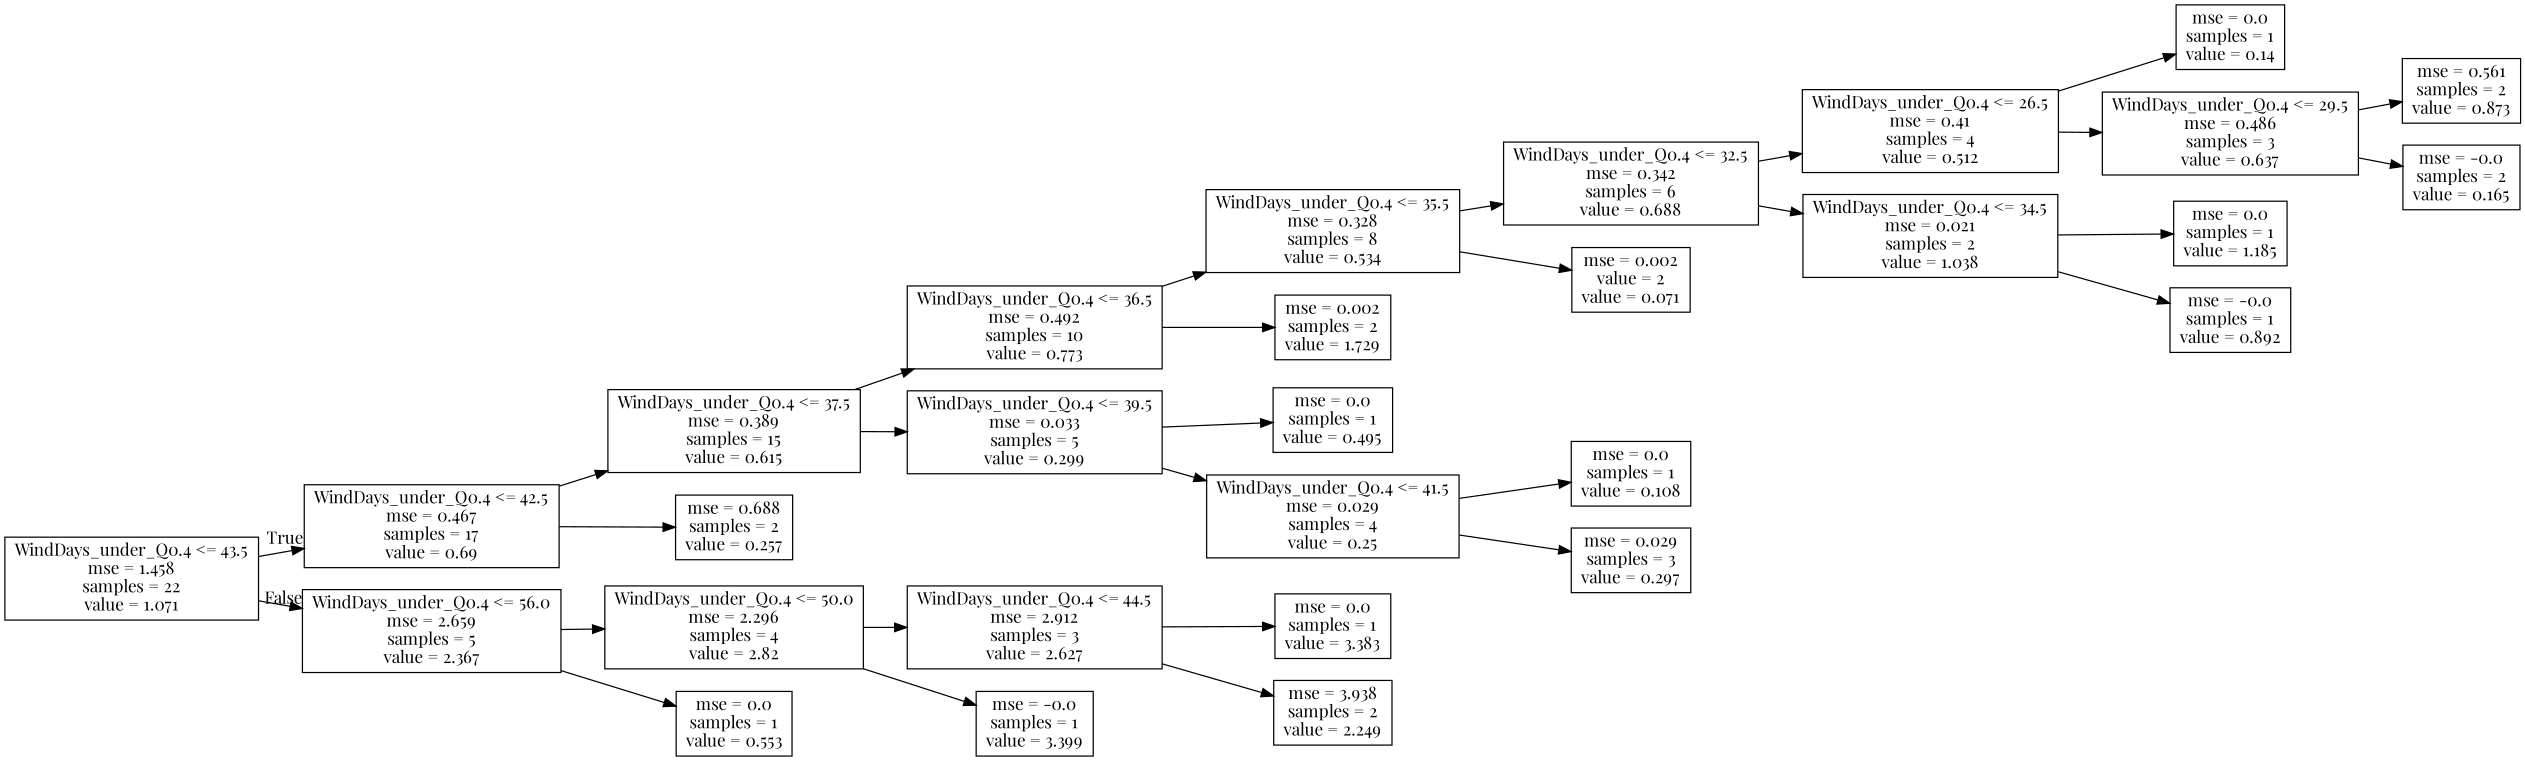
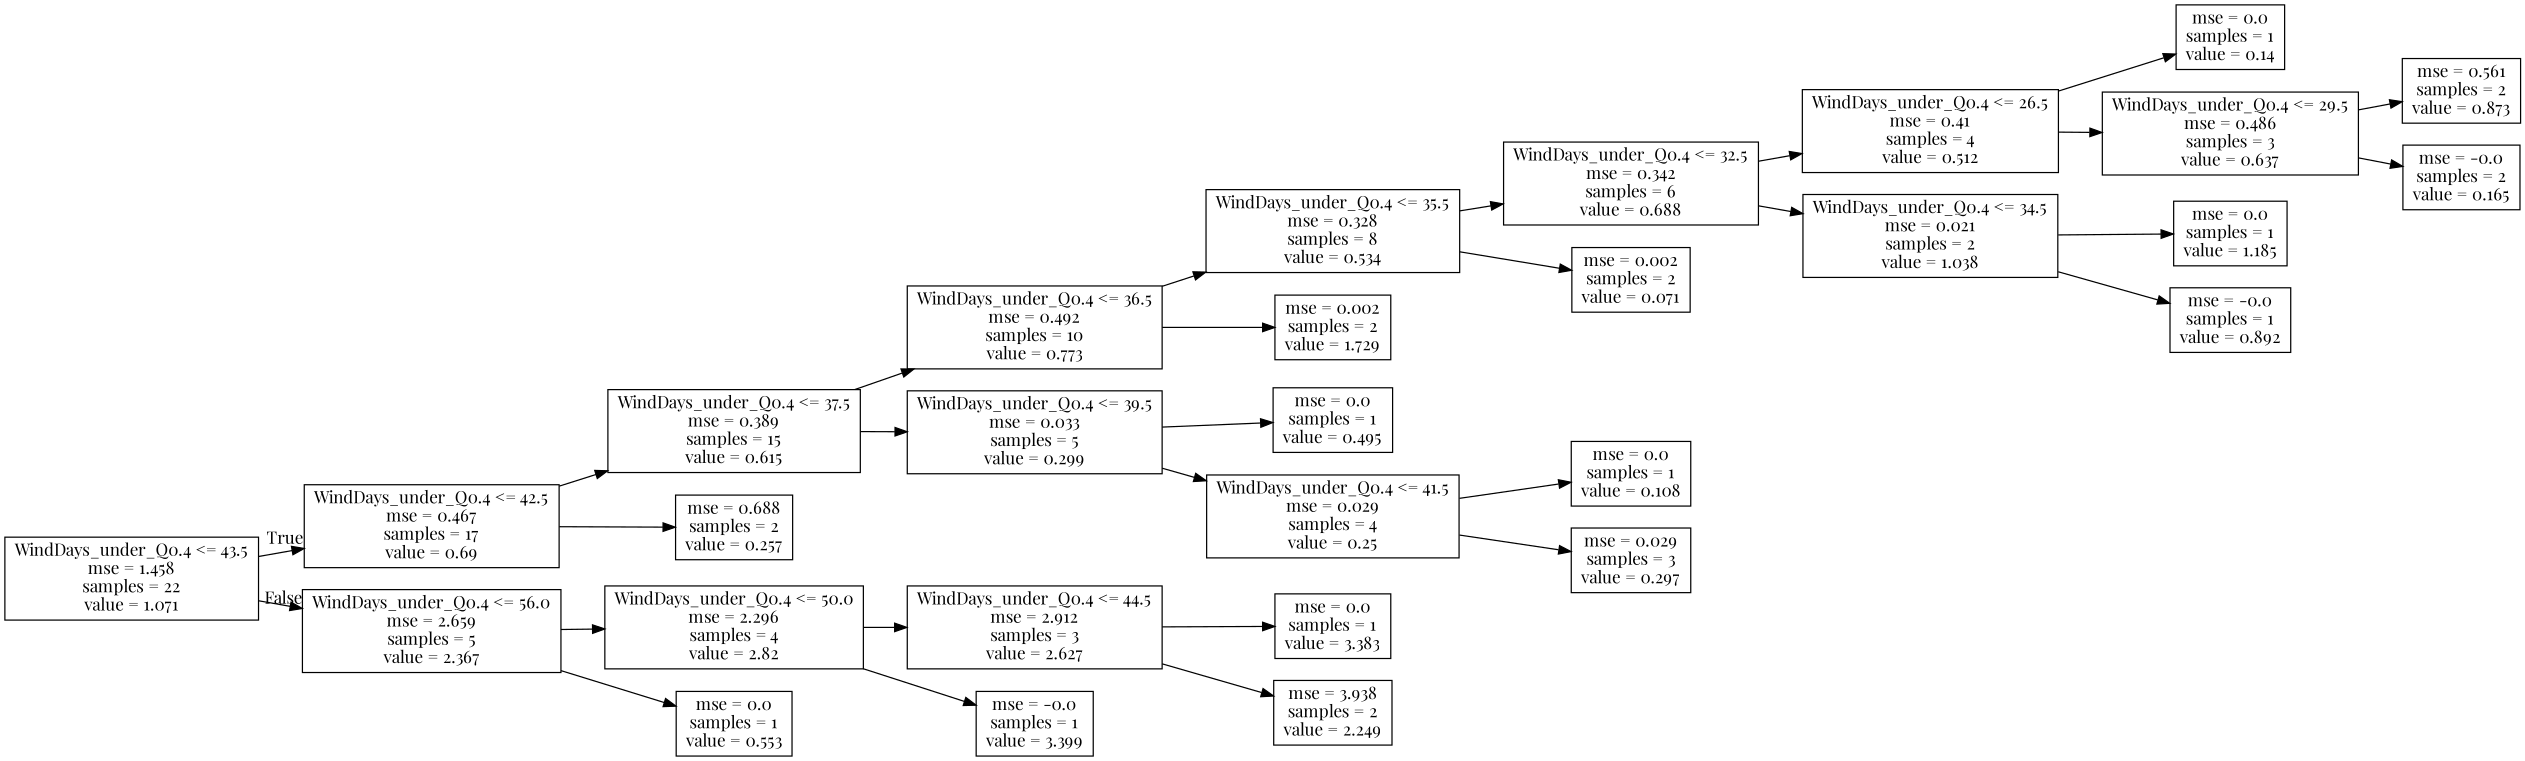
node "mse = 0.002 value = 2 value = 0.071": label "mse = 0.002 value = 2 value = 0.071" -> "mse = 0.002 samples = 2 value = 0.071"
